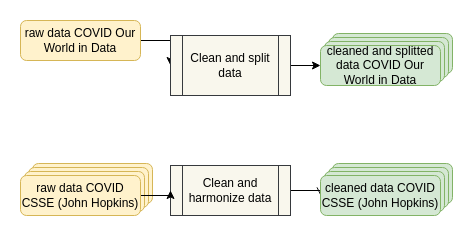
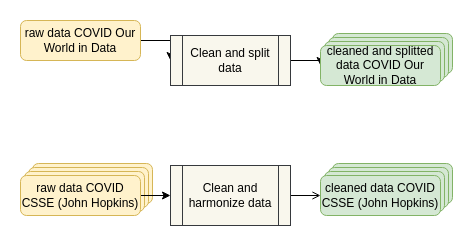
node "Clean and split data": size 120x60 -> 120x50
node "Clean and harmonize data": size 120x50 -> 120x60
